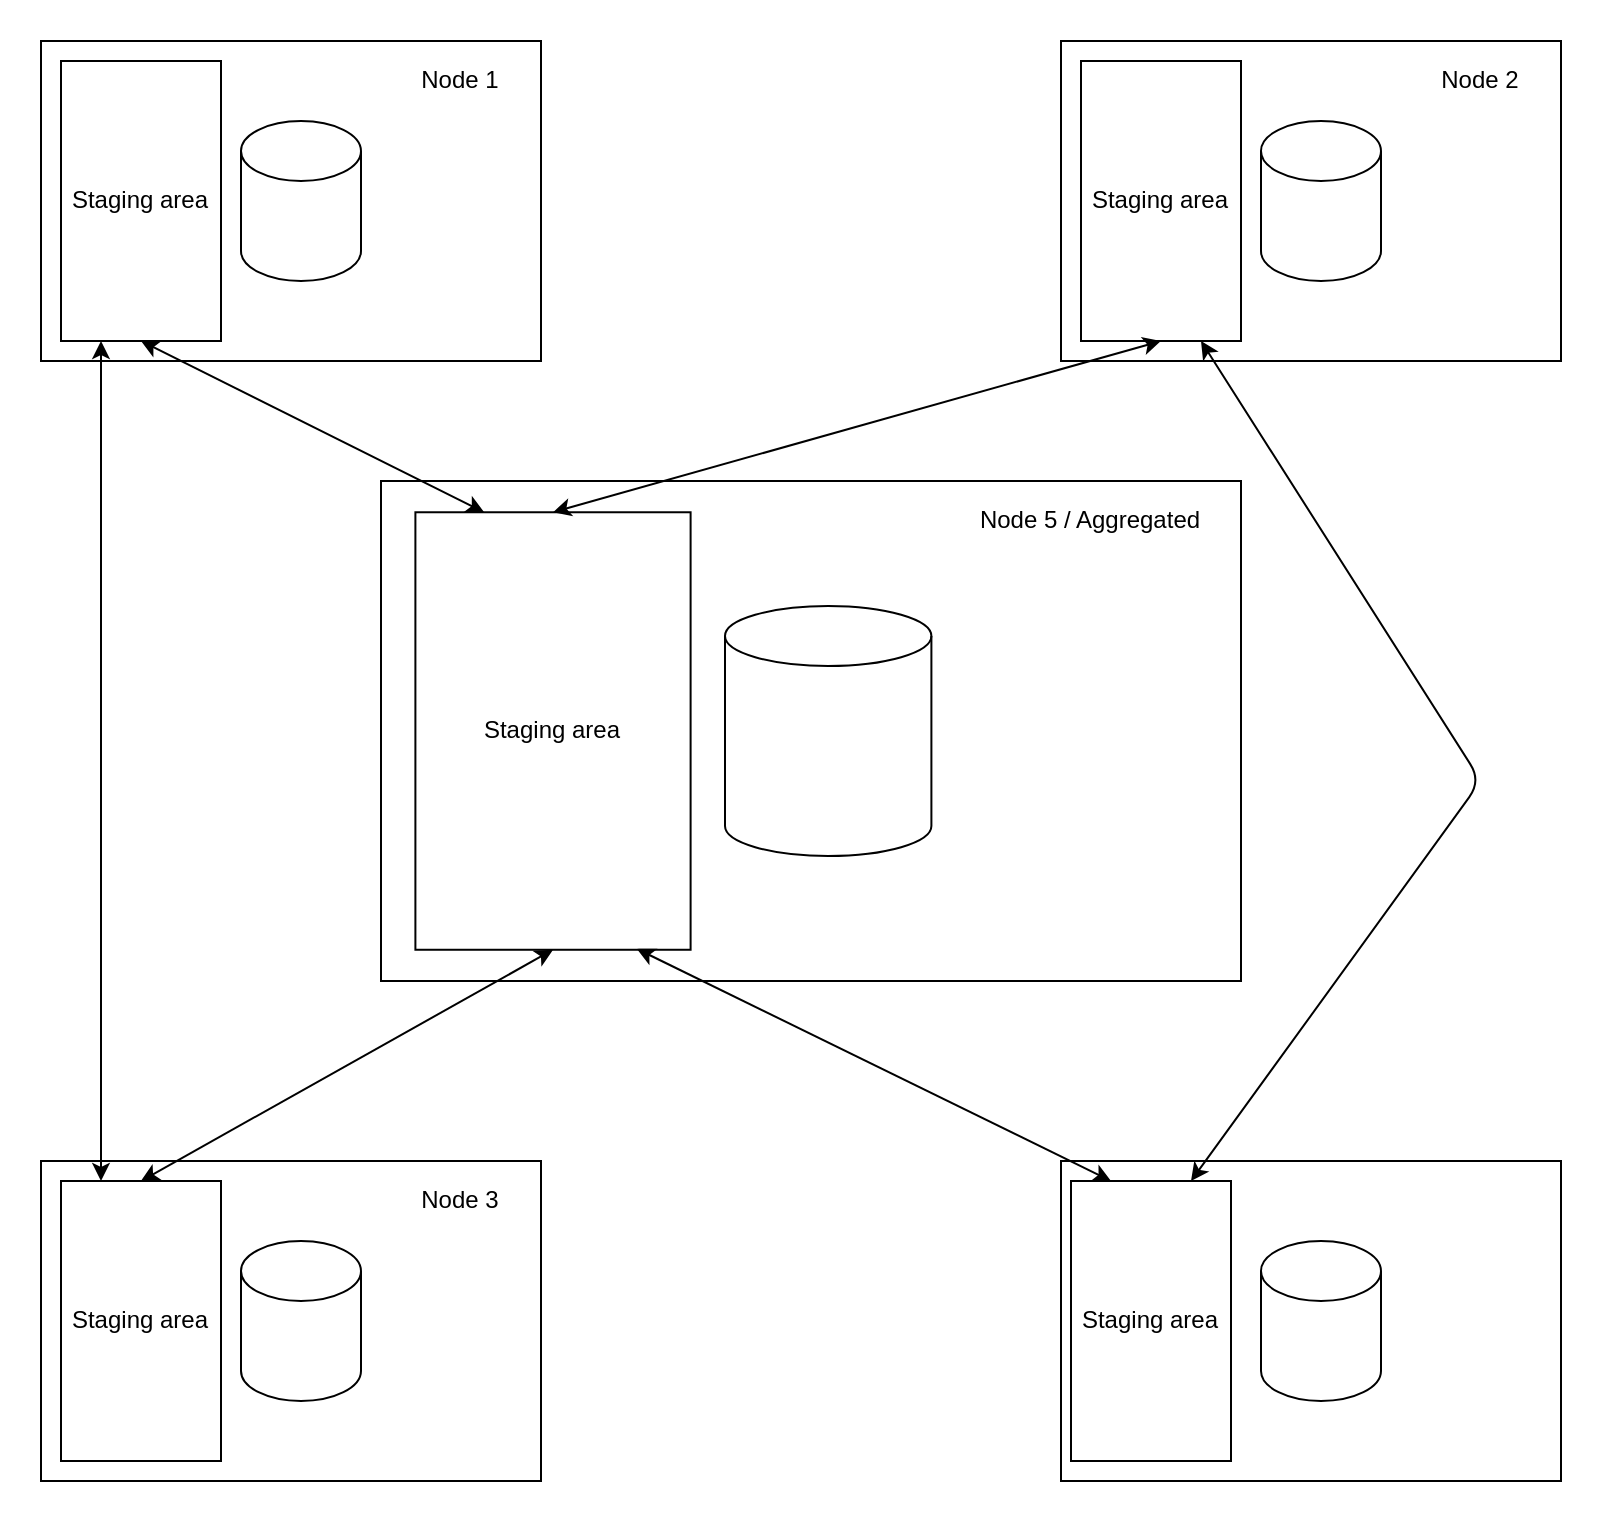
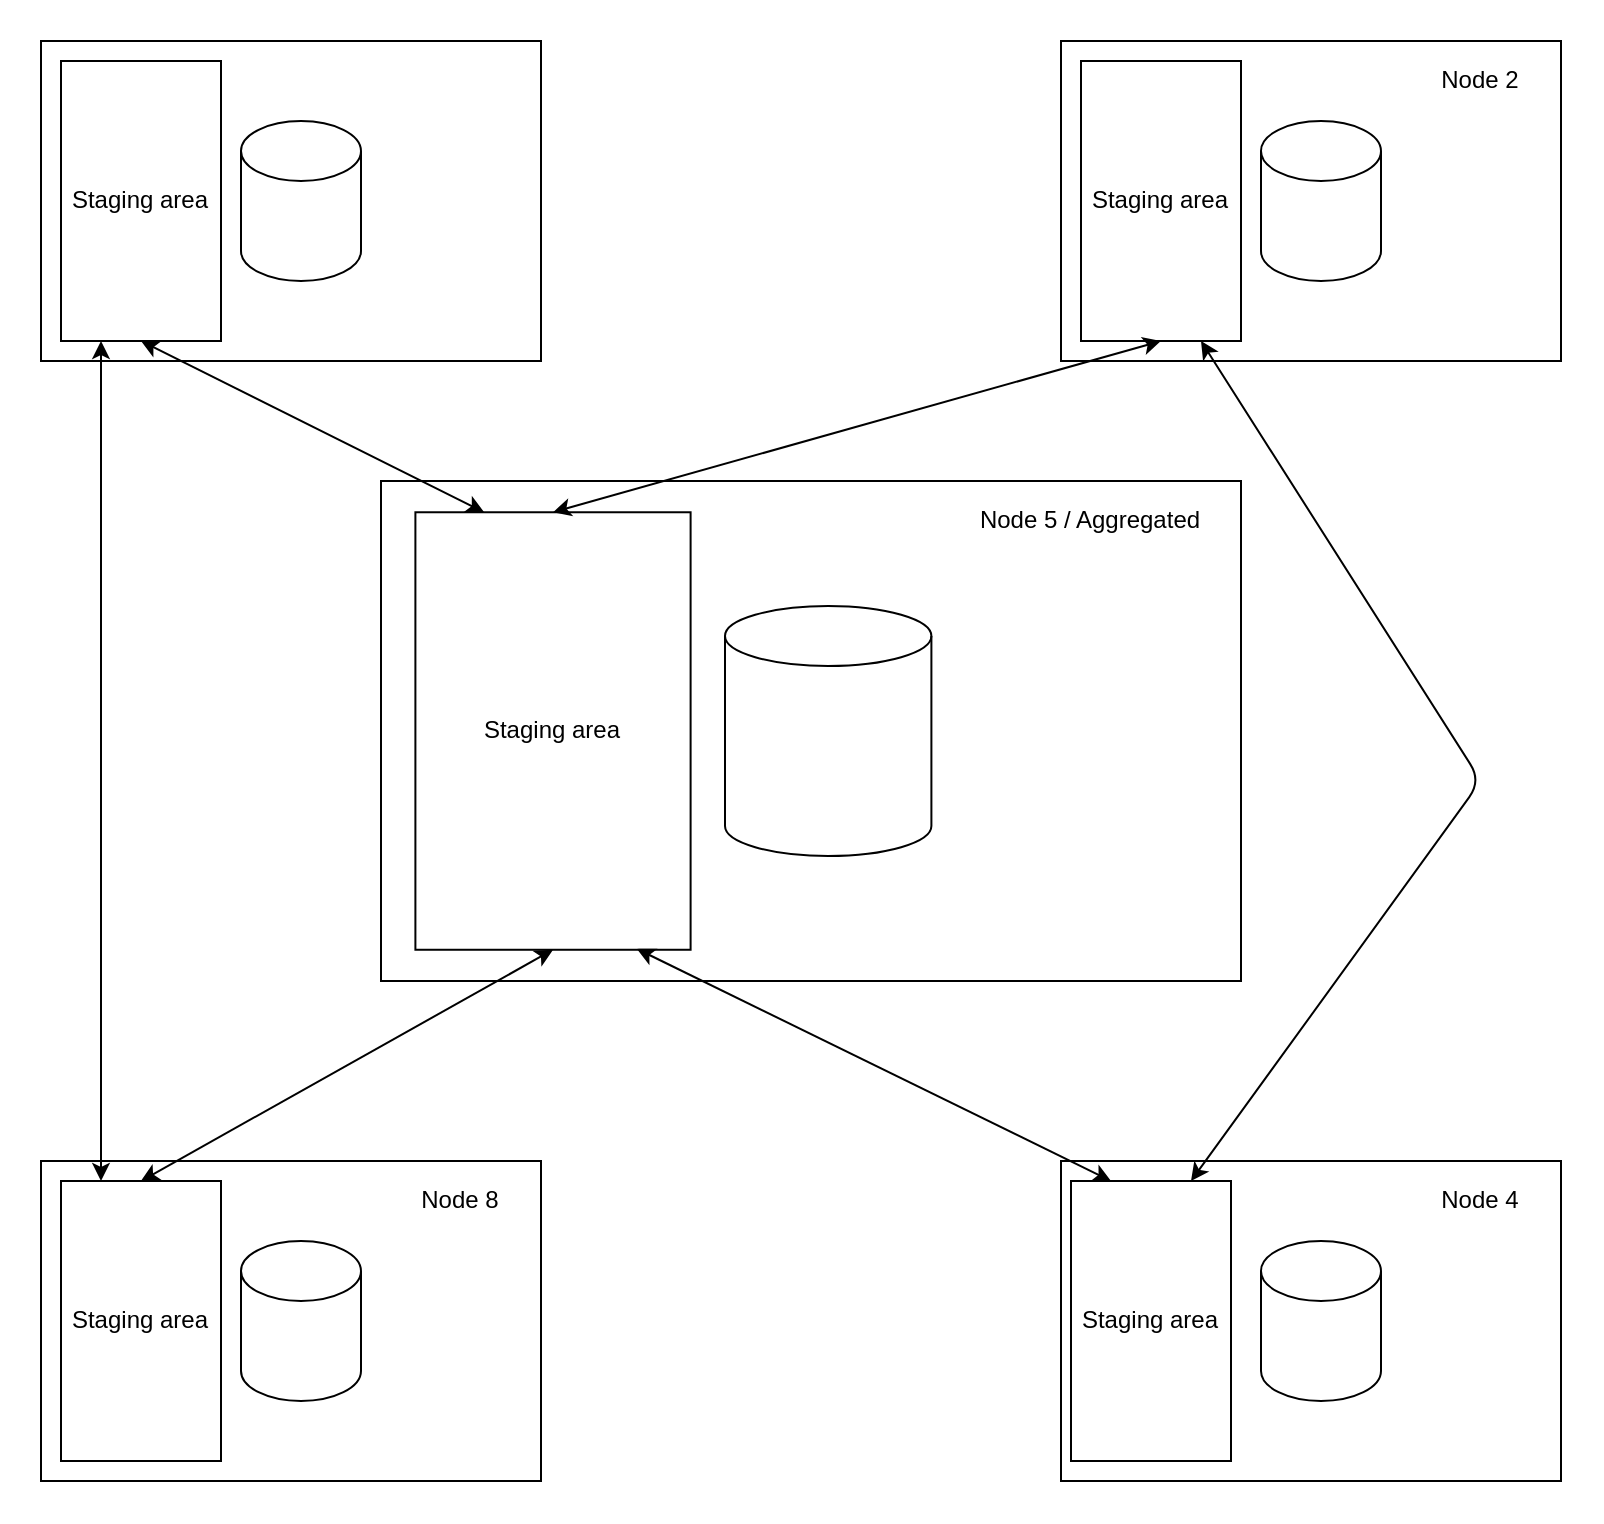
node "Node 1": removed
node "Node 3": label "Node 3" -> "Node 8"
node "Node 4": added
